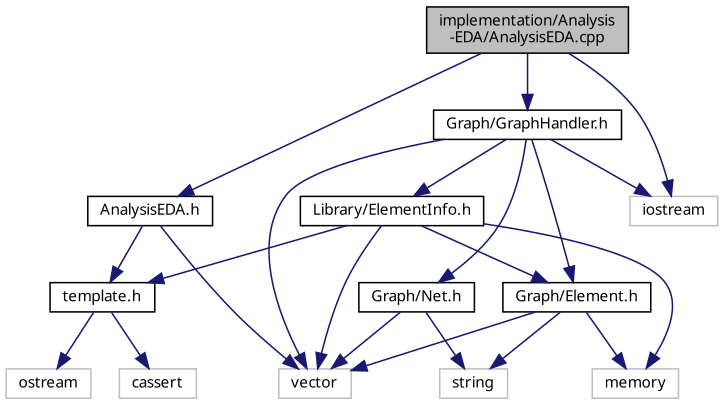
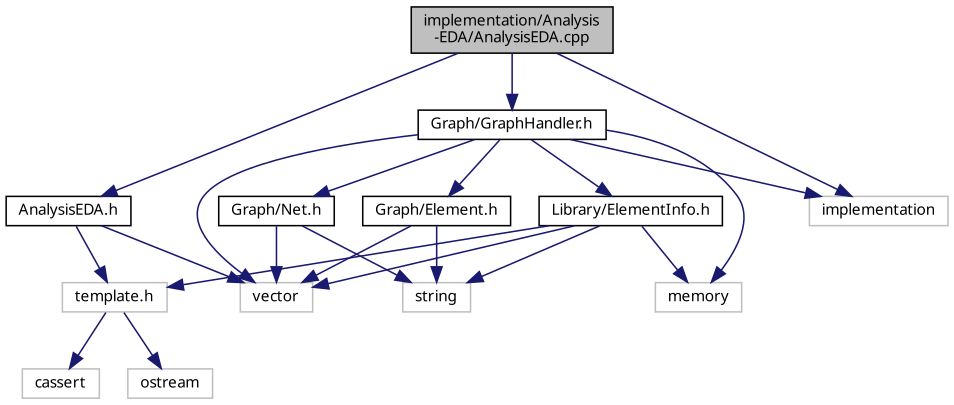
node "iostream": label "iostream" -> "implementation"
edge "Library/ElementInfo.h" -> "Graph/Element.h": now "Library/ElementInfo.h" -> "string"
node "template.h": color black -> grey75
edge "Graph/Element.h" -> "memory": now "Graph/GraphHandler.h" -> "memory"
